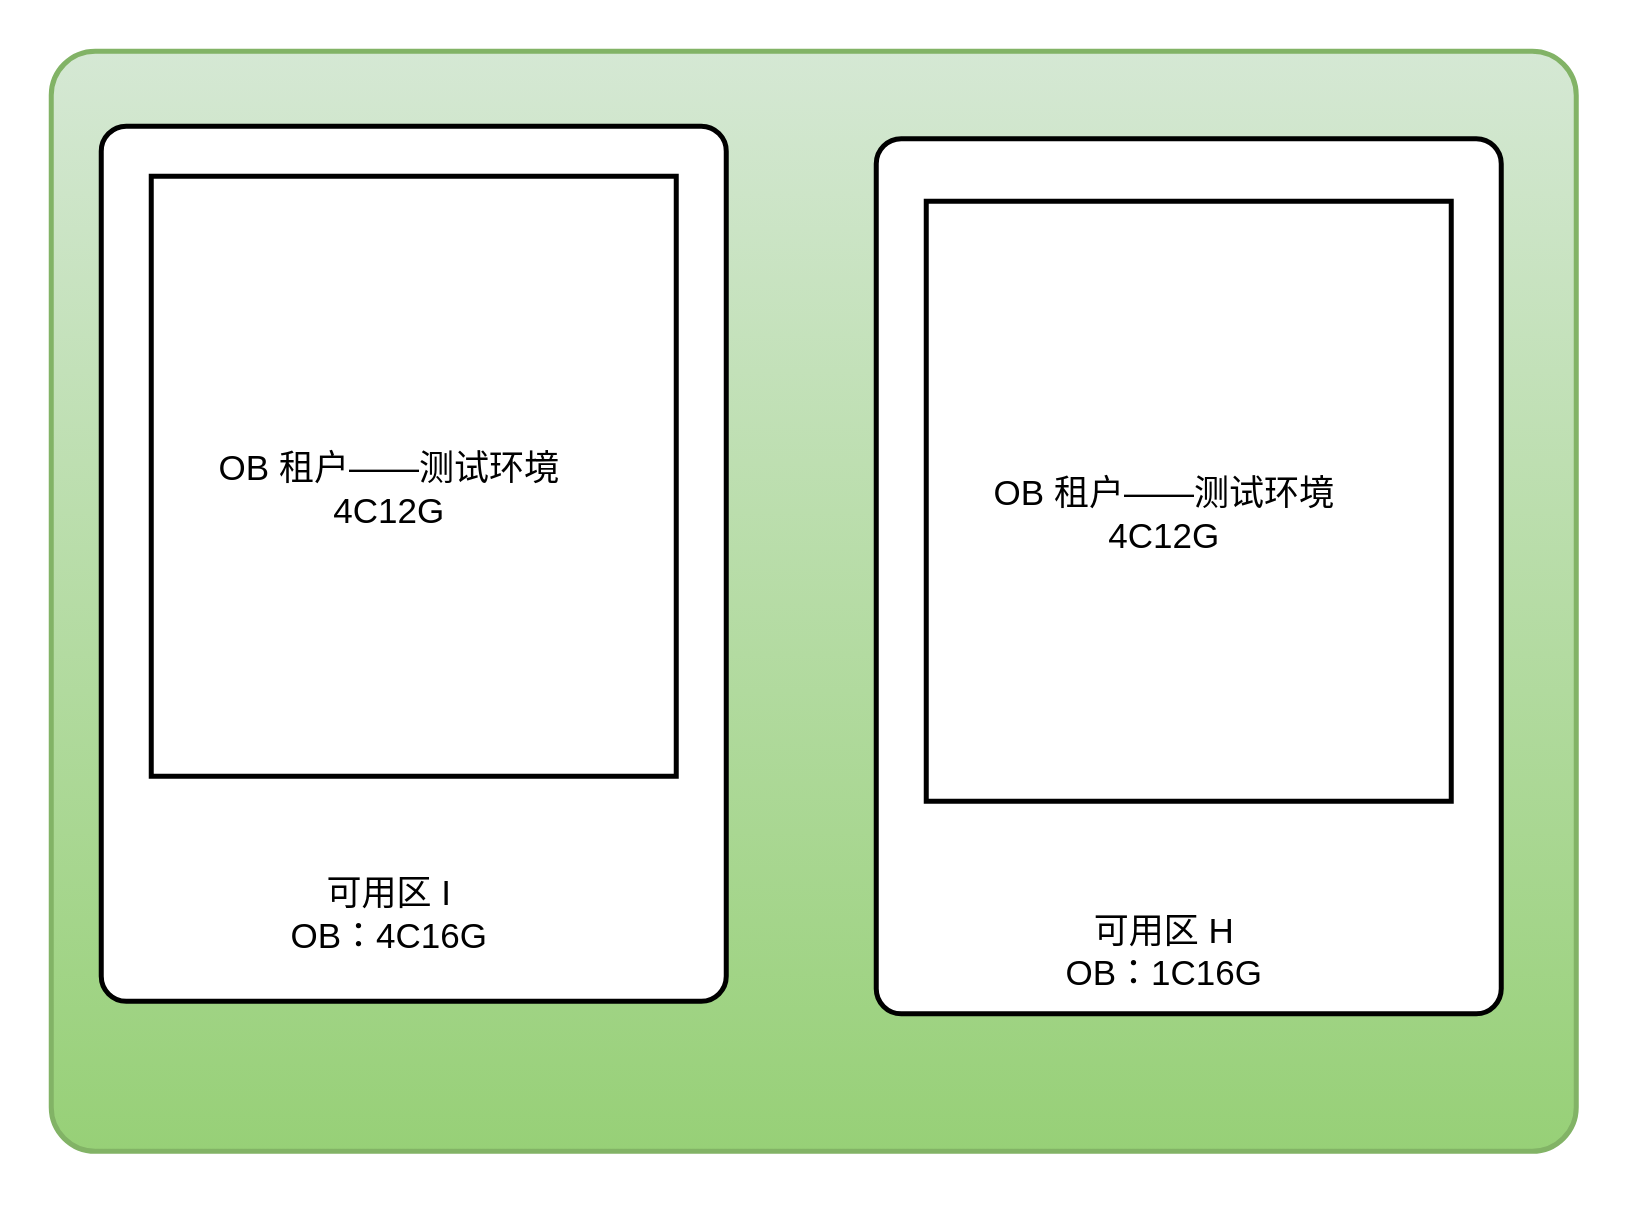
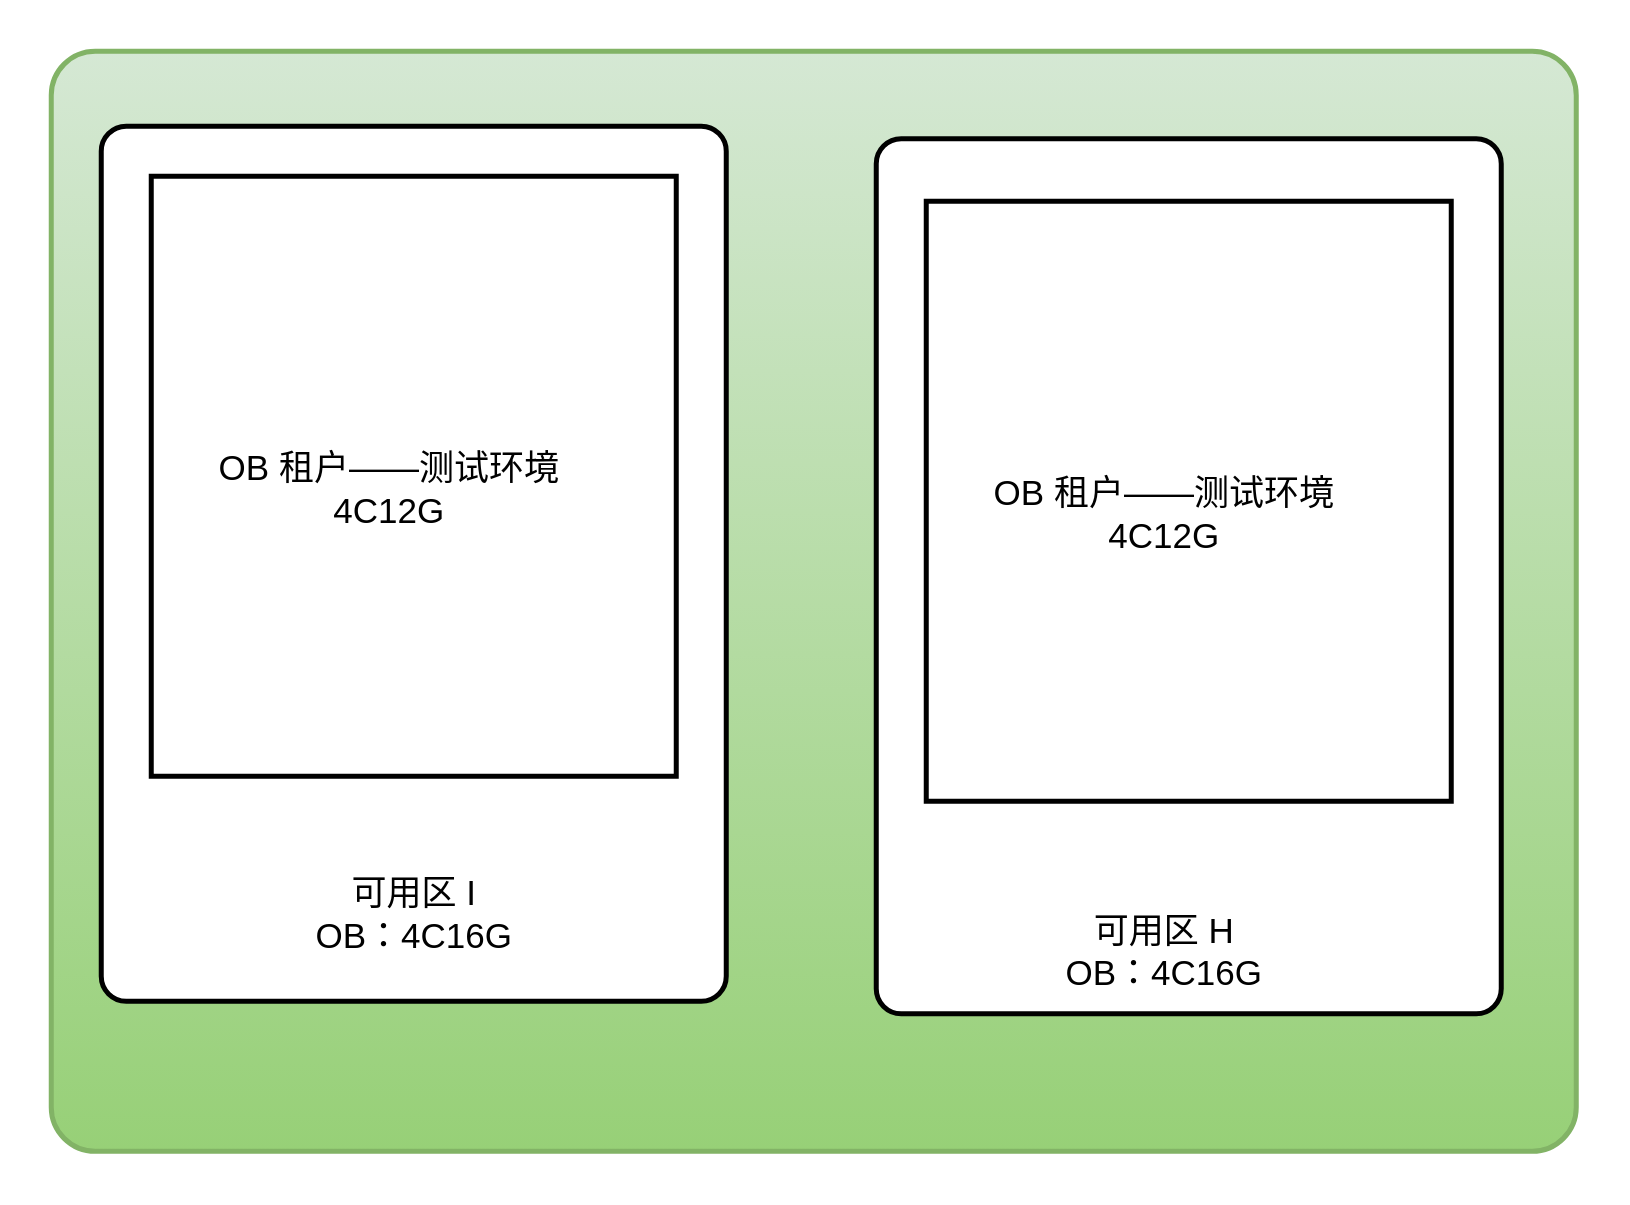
node "可用区 I OB：4C16G": moved (389, 914) -> (414, 914)
node "可用区 H OB：1C16G": label "可用区 H OB：1C16G" -> "可用区 H OB：4C16G"
